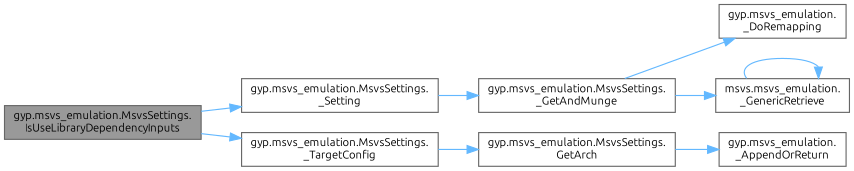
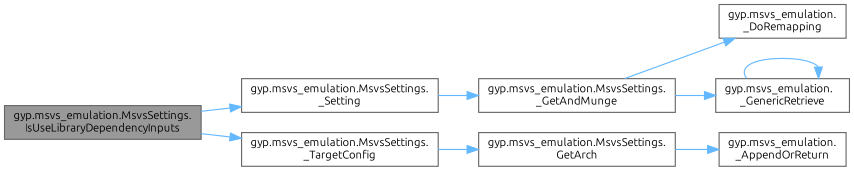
node "msvs.msvs_emulation. _GenericRetrieve": label "msvs.msvs_emulation. _GenericRetrieve" -> "gyp.msvs_emulation. _GenericRetrieve"
